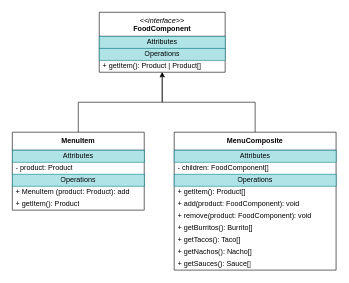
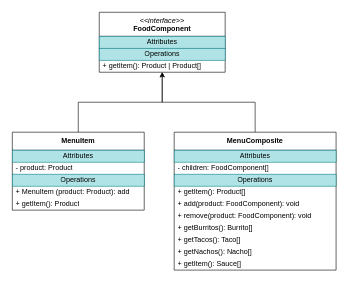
node "+ getSauces(): Sauce[]": label "+ getSauces(): Sauce[]" -> "+ getItem(): Sauce[]"
